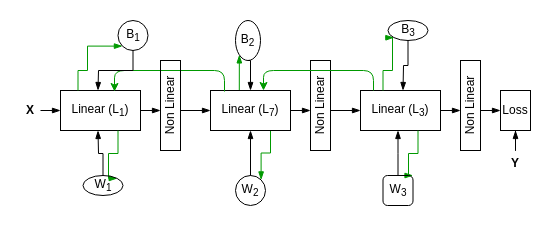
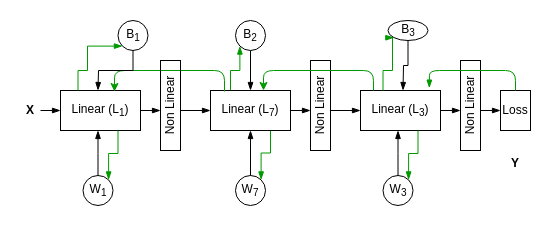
node "B2": size 25x40 -> 30x30
edge "Loss" -> "Linear (L3)": added
edge "Y" -> "Loss": removed
node "W1": size 40x20 -> 30x30
node "W2": label "W2" -> "W7"
node "W3": shape rounded rectangle -> ellipse
